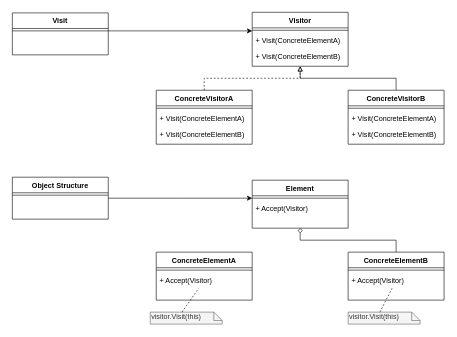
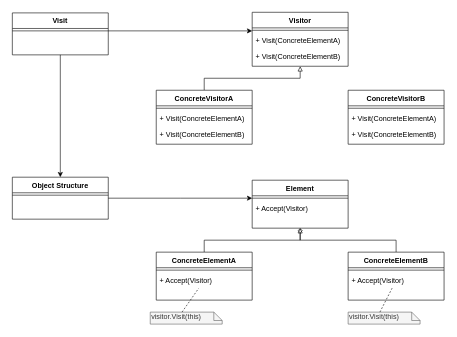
edge "ConcreteVisitorA" -> "Visitor": style dashed -> solid
edge "ConcreteVisitorB" -> "Visitor": removed
edge "Visit" -> "Object Structure": added
edge "ConcreteElementA" -> "Element": added
